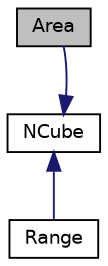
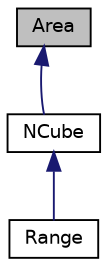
edge "Area" -> "NCube": reversed
